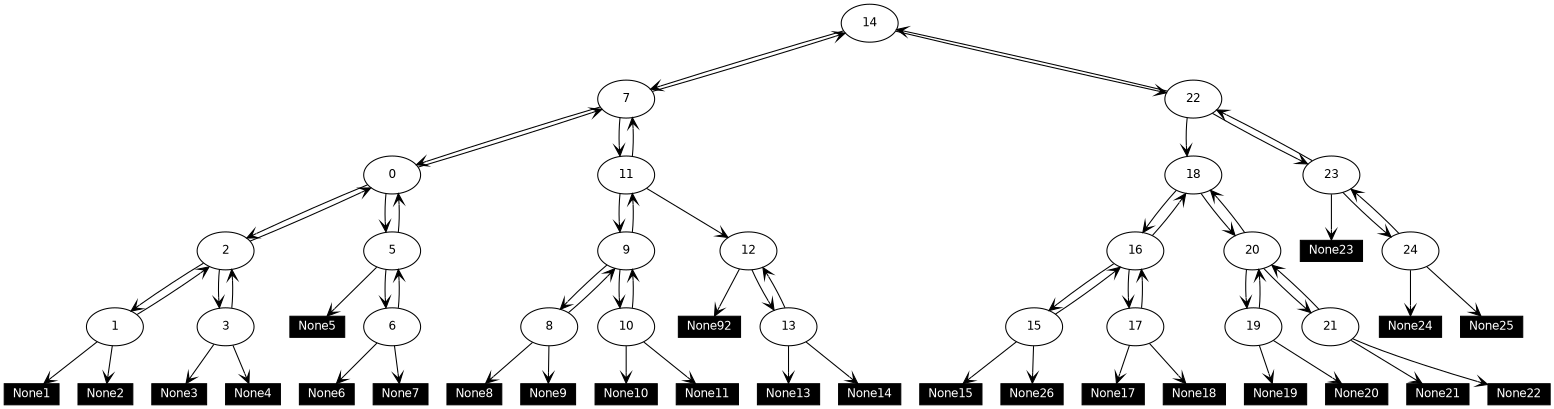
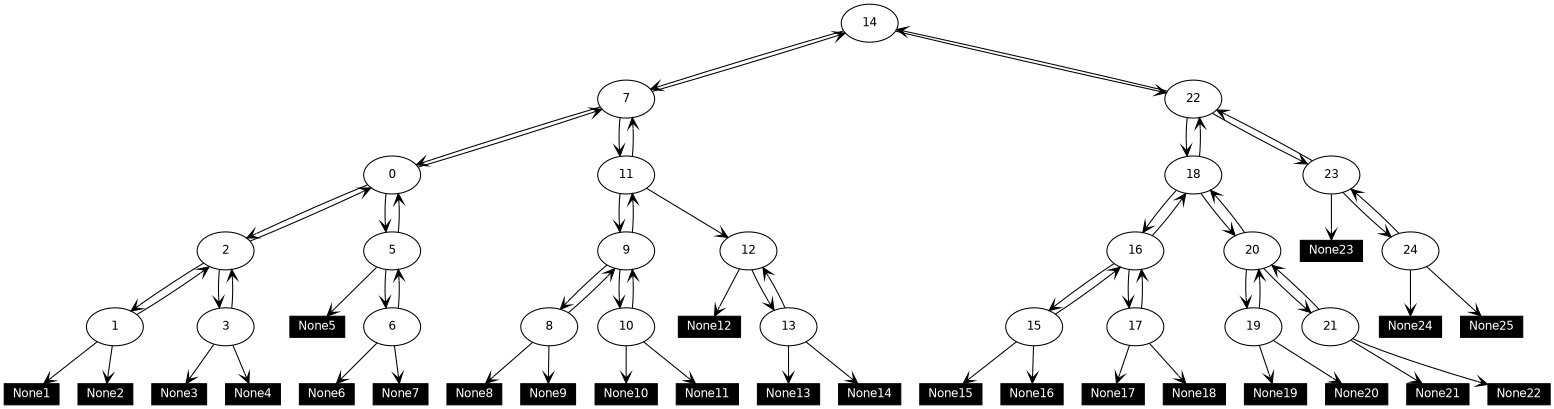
edge "18" -> "22": added
node "None92": label "None92" -> "None12"
node "None26": label "None26" -> "None16"
